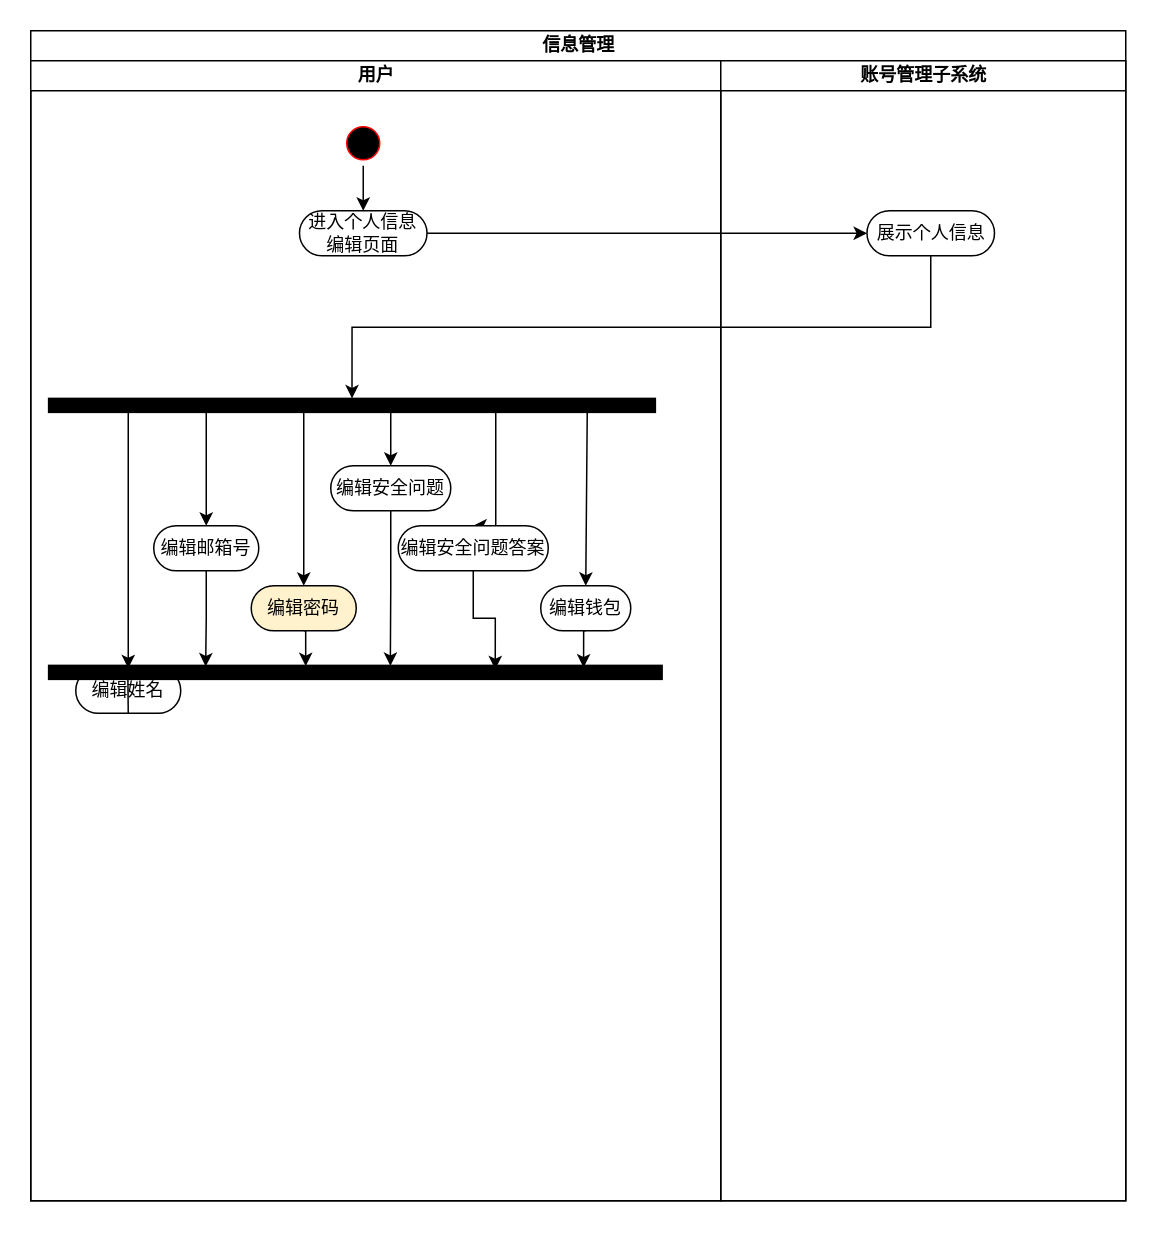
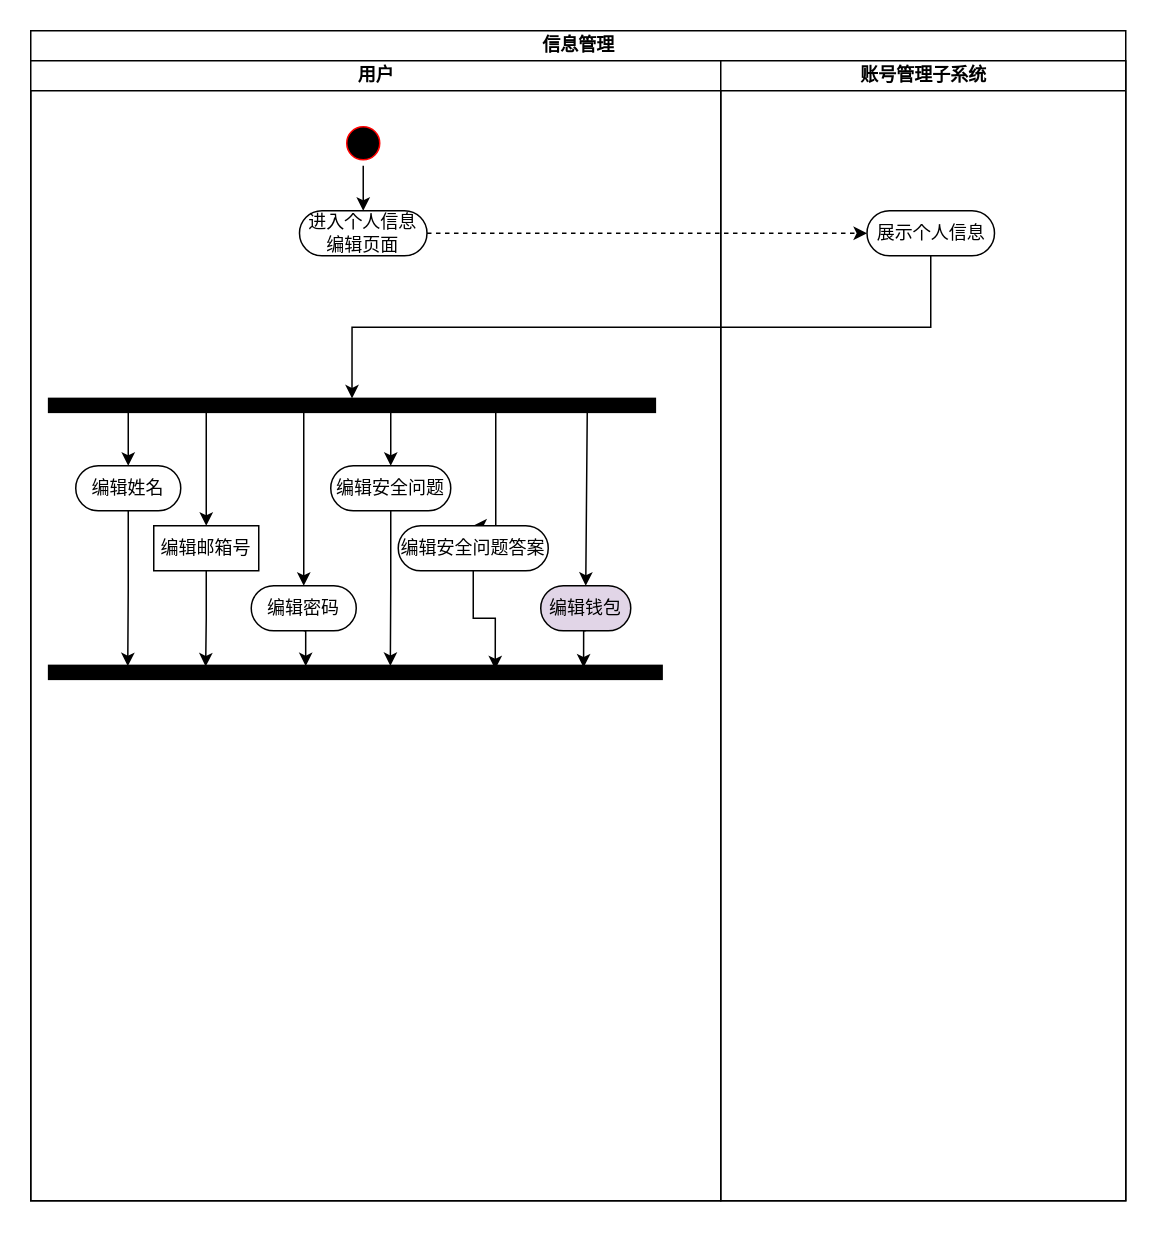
edge "进入个人信息编辑页面" -> "展示个人信息": style solid -> dashed
node "编辑邮箱号": shape rounded rectangle -> rectangle
node "编辑密码": fillcolor #fff2cc -> #ffffff
node "编辑钱包": fillcolor #ffffff -> #e1d5e7
node "编辑姓名": moved (128, 691) -> (128, 488)
